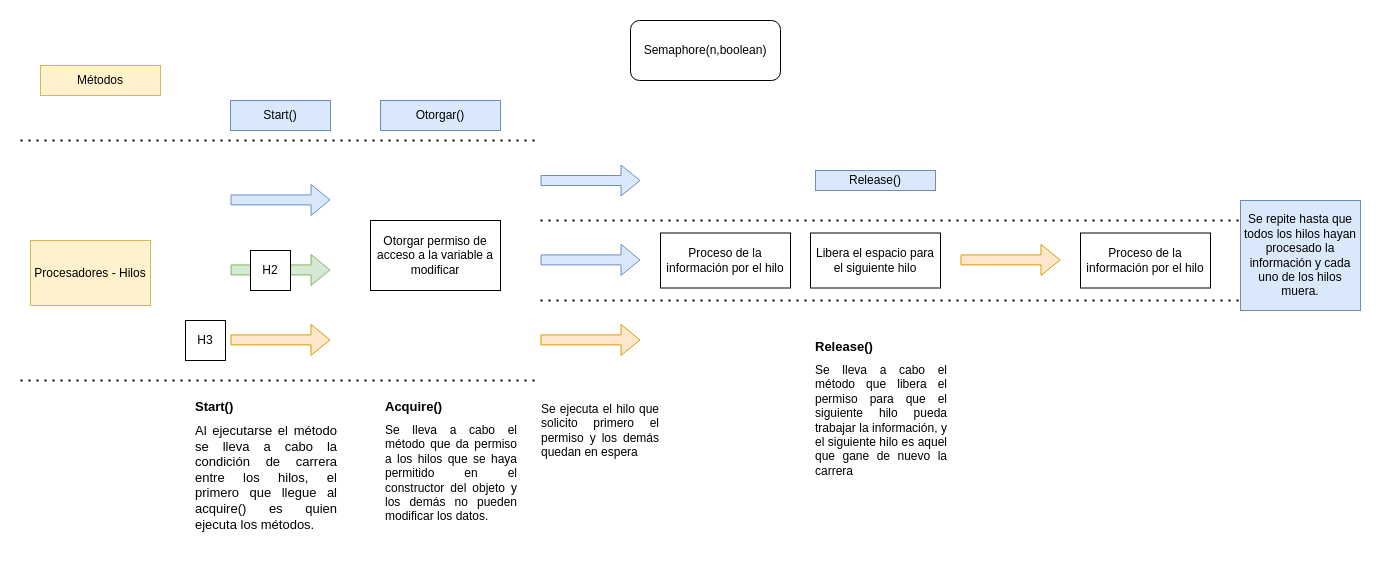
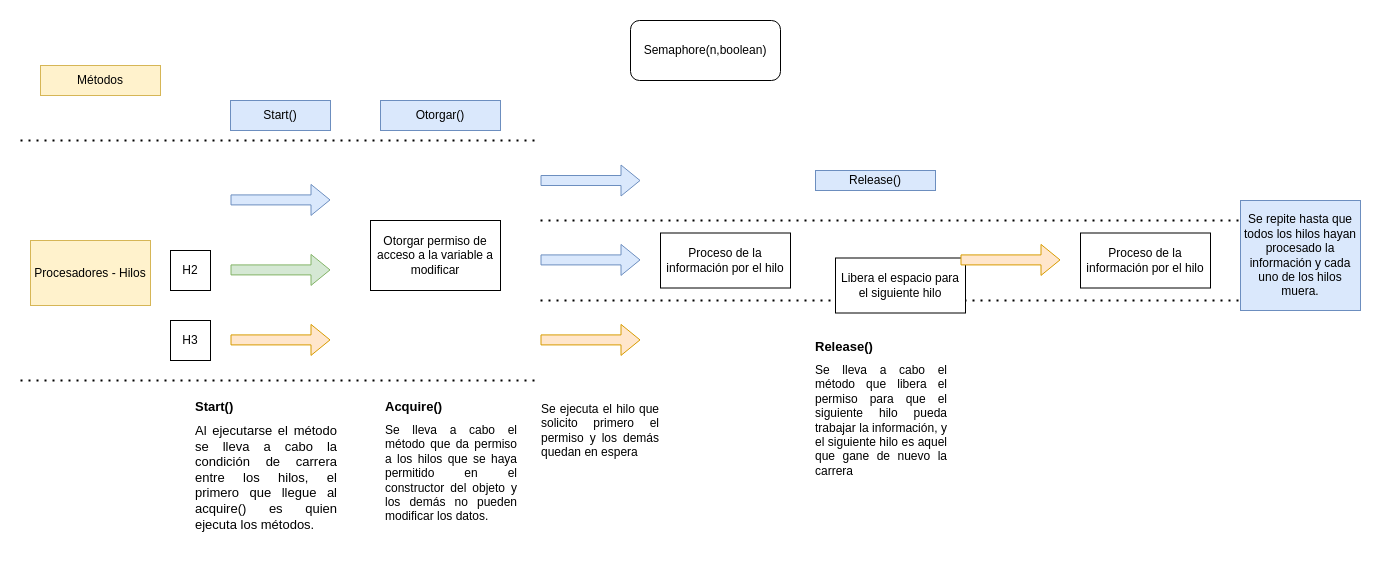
node "Libera el espacio para el siguiente hilo": moved (876, 261) -> (901, 286)
node "H2": moved (271, 271) -> (191, 271)
node "H3": moved (206, 341) -> (191, 341)
